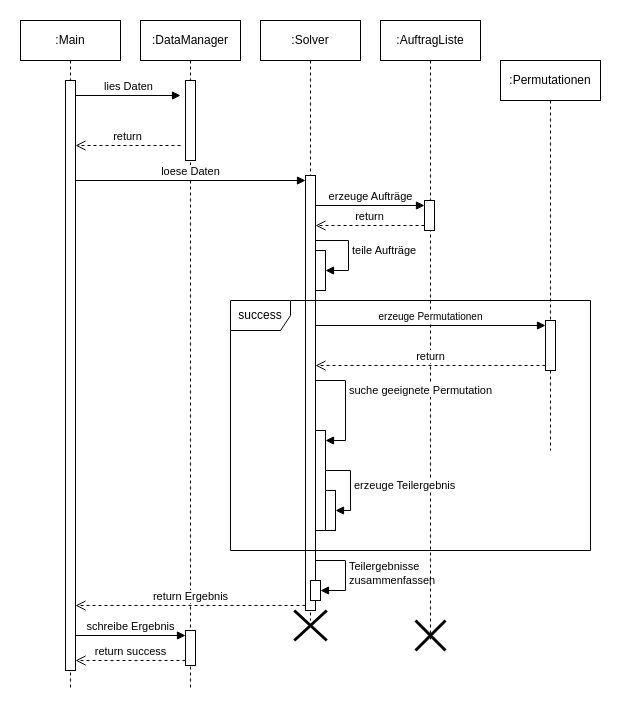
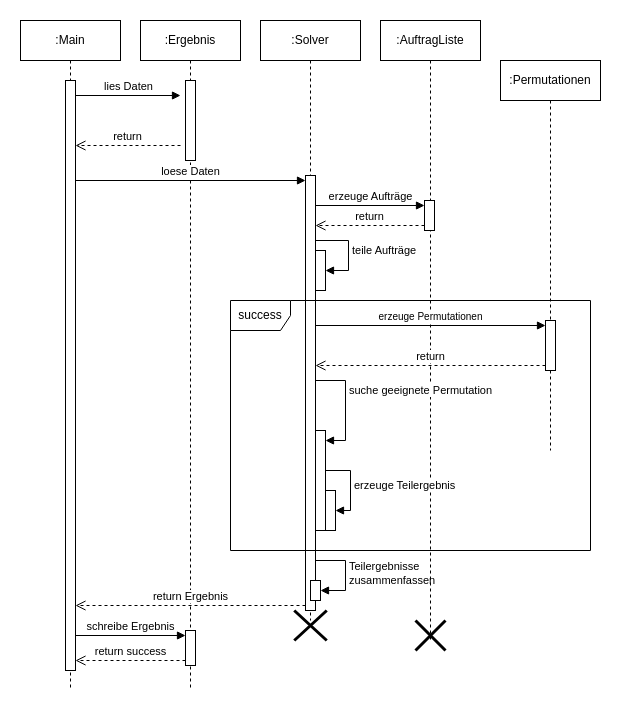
node ":DataManager": label ":DataManager" -> ":Ergebnis"
